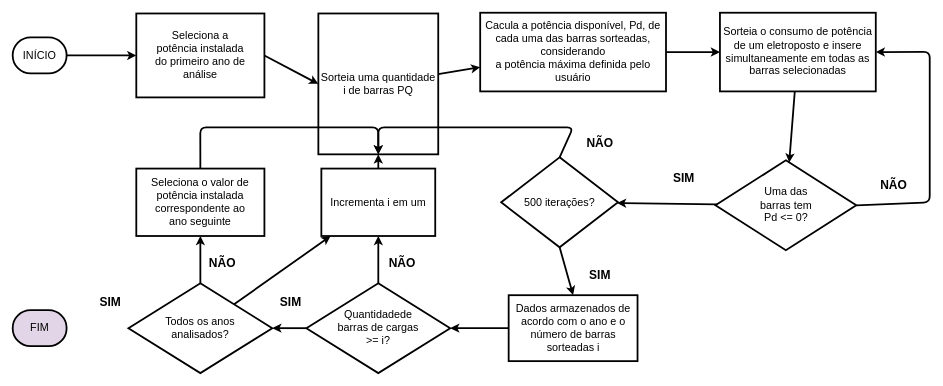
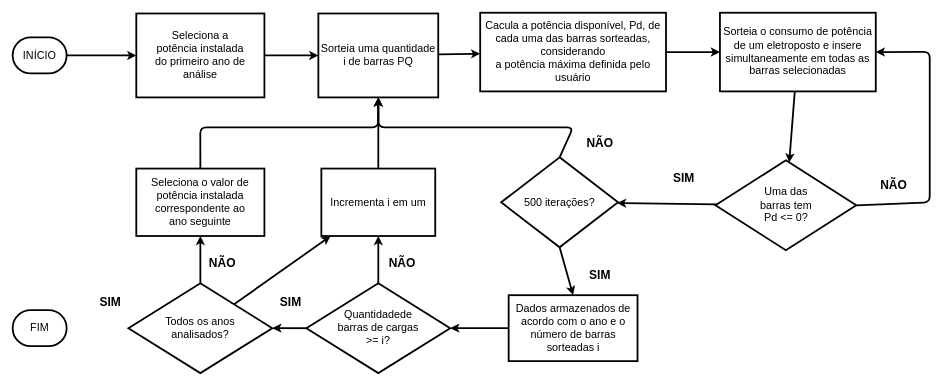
node "Sorteia uma quantidade i de barras PQ": size 120x141 -> 120x84
node "FIM": fillcolor #e1d5e7 -> #ffffff
